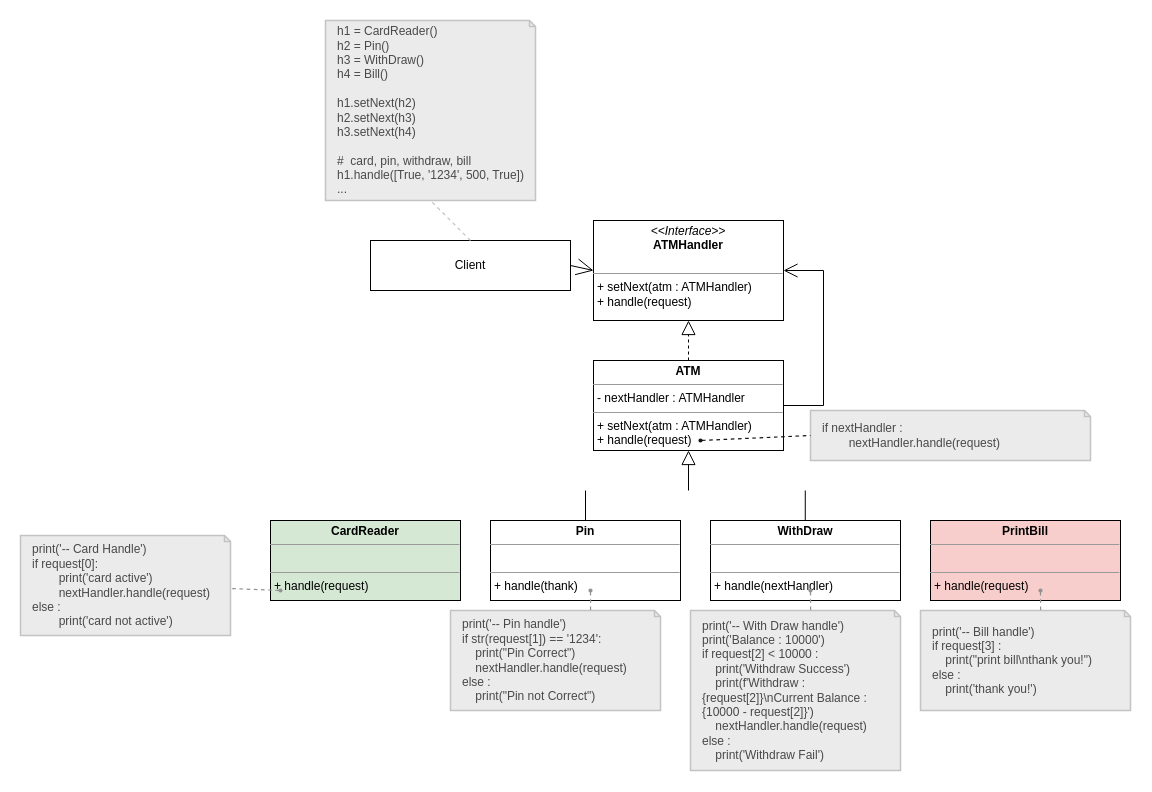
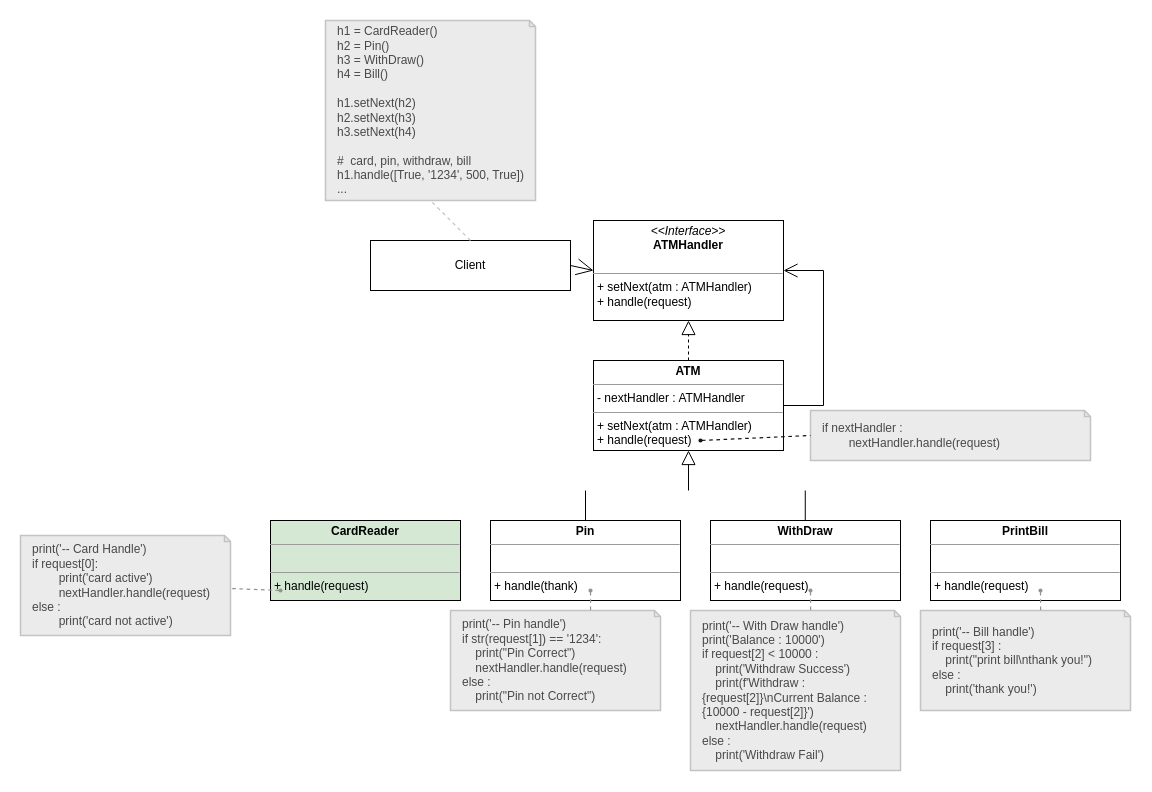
node "WithDraw + handle(nextHandler)": label "WithDraw + handle(nextHandler)" -> "WithDraw + handle(request)"
node "PrintBill + handle(request)": fillcolor #f8cecc -> #ffffff
